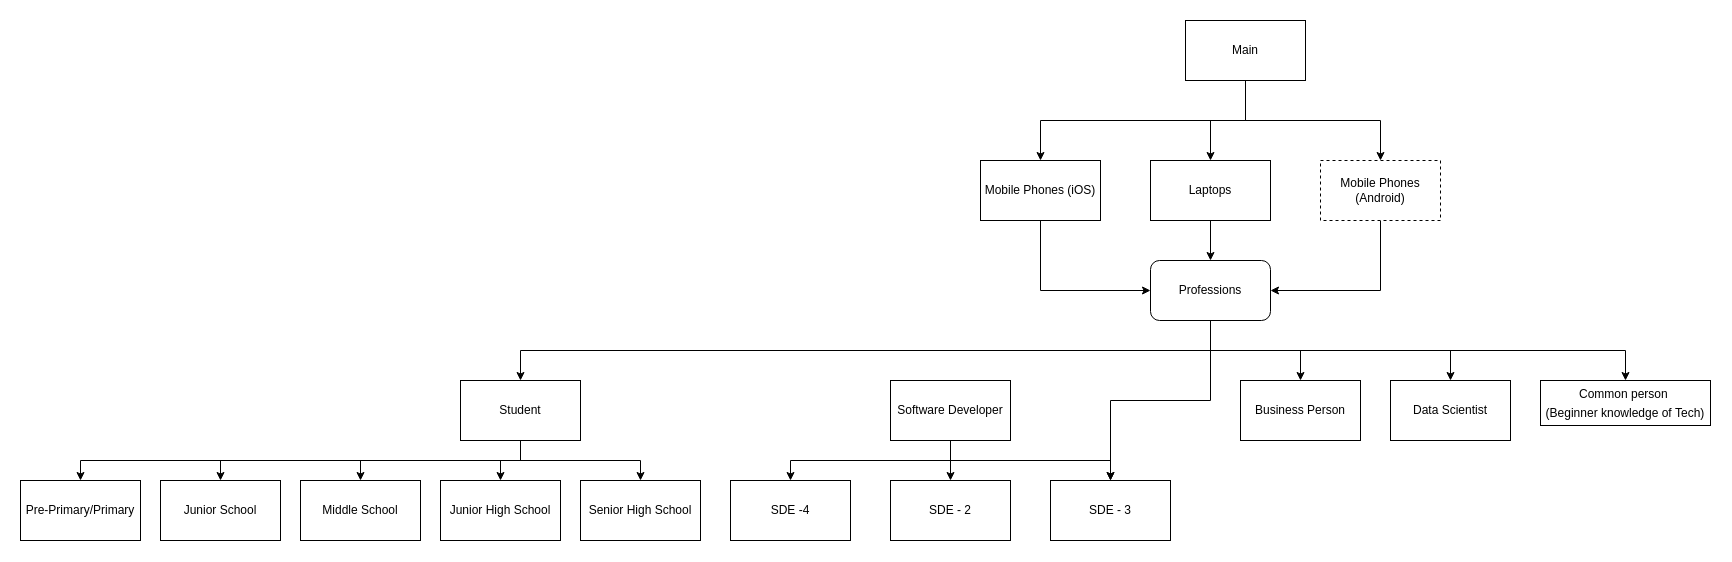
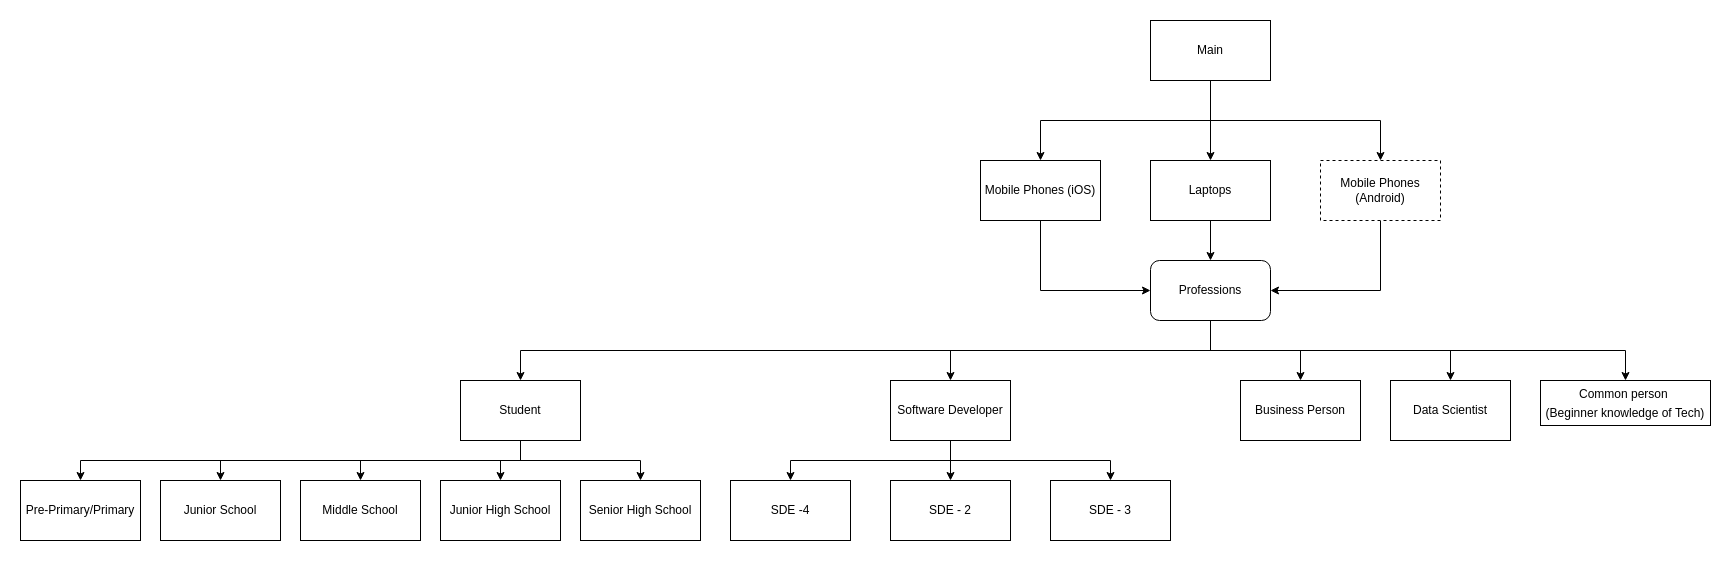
node "Main": moved (1246, 51) -> (1211, 51)
edge "Professions" -> "SDE - 3": now "Professions" -> "Software Developer"
